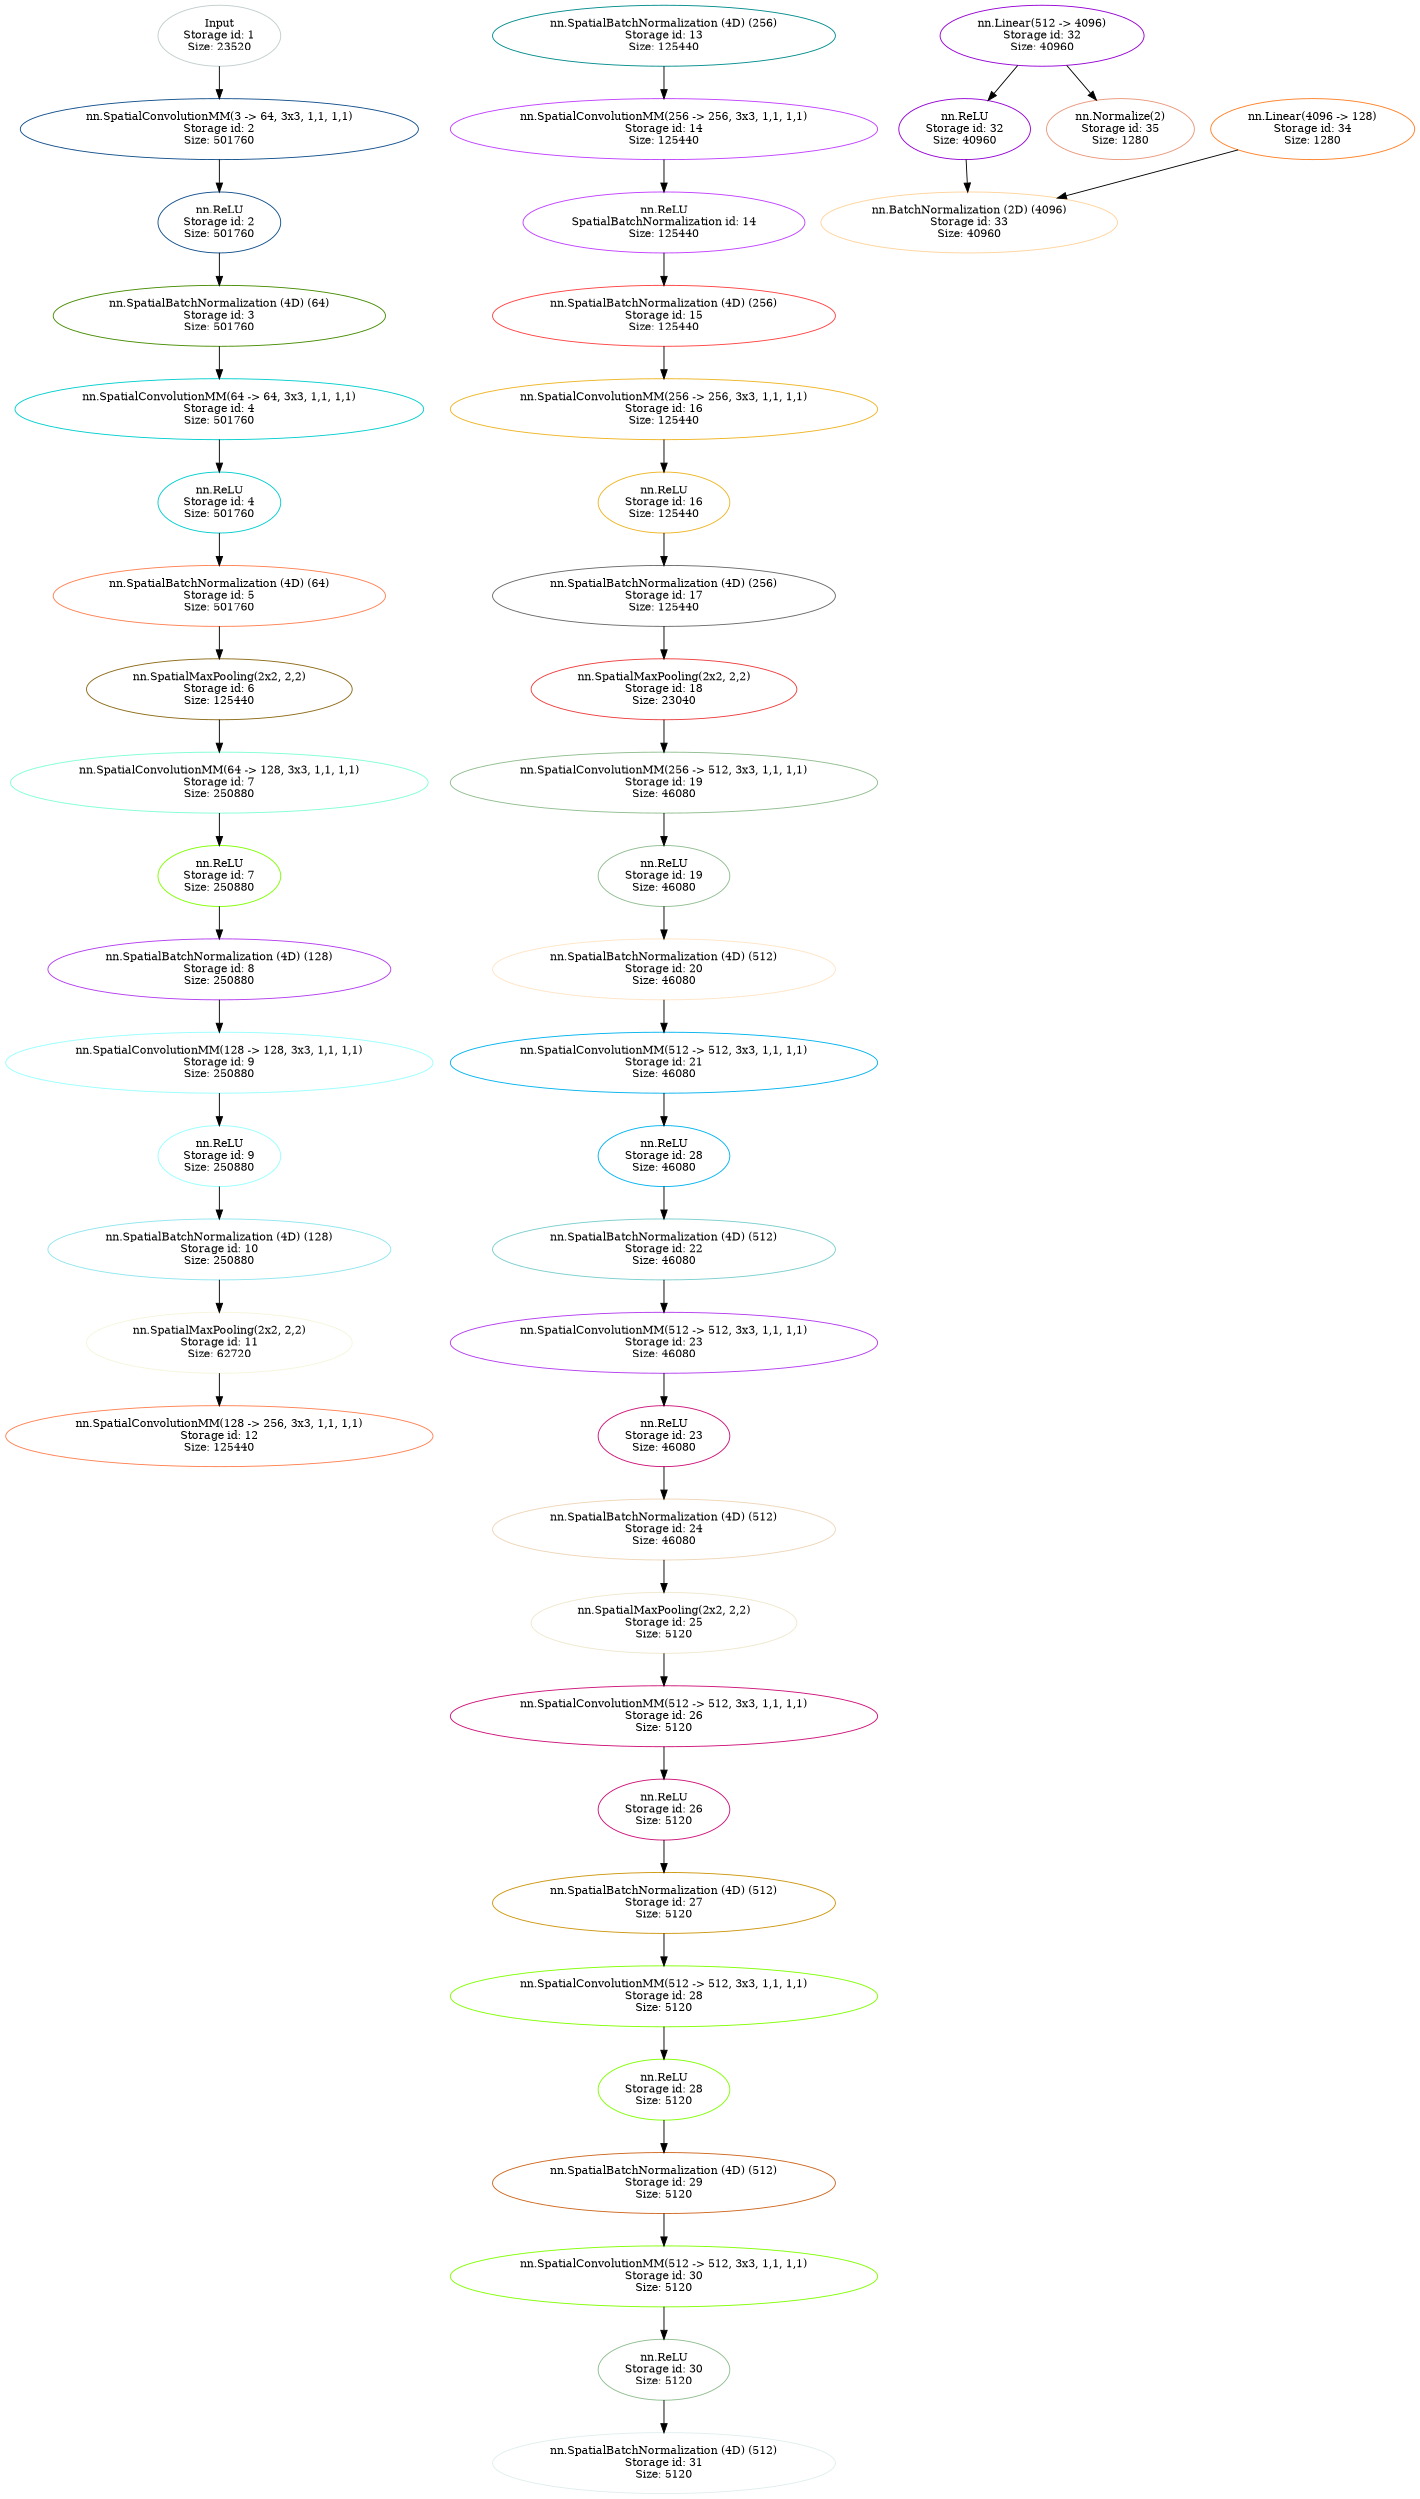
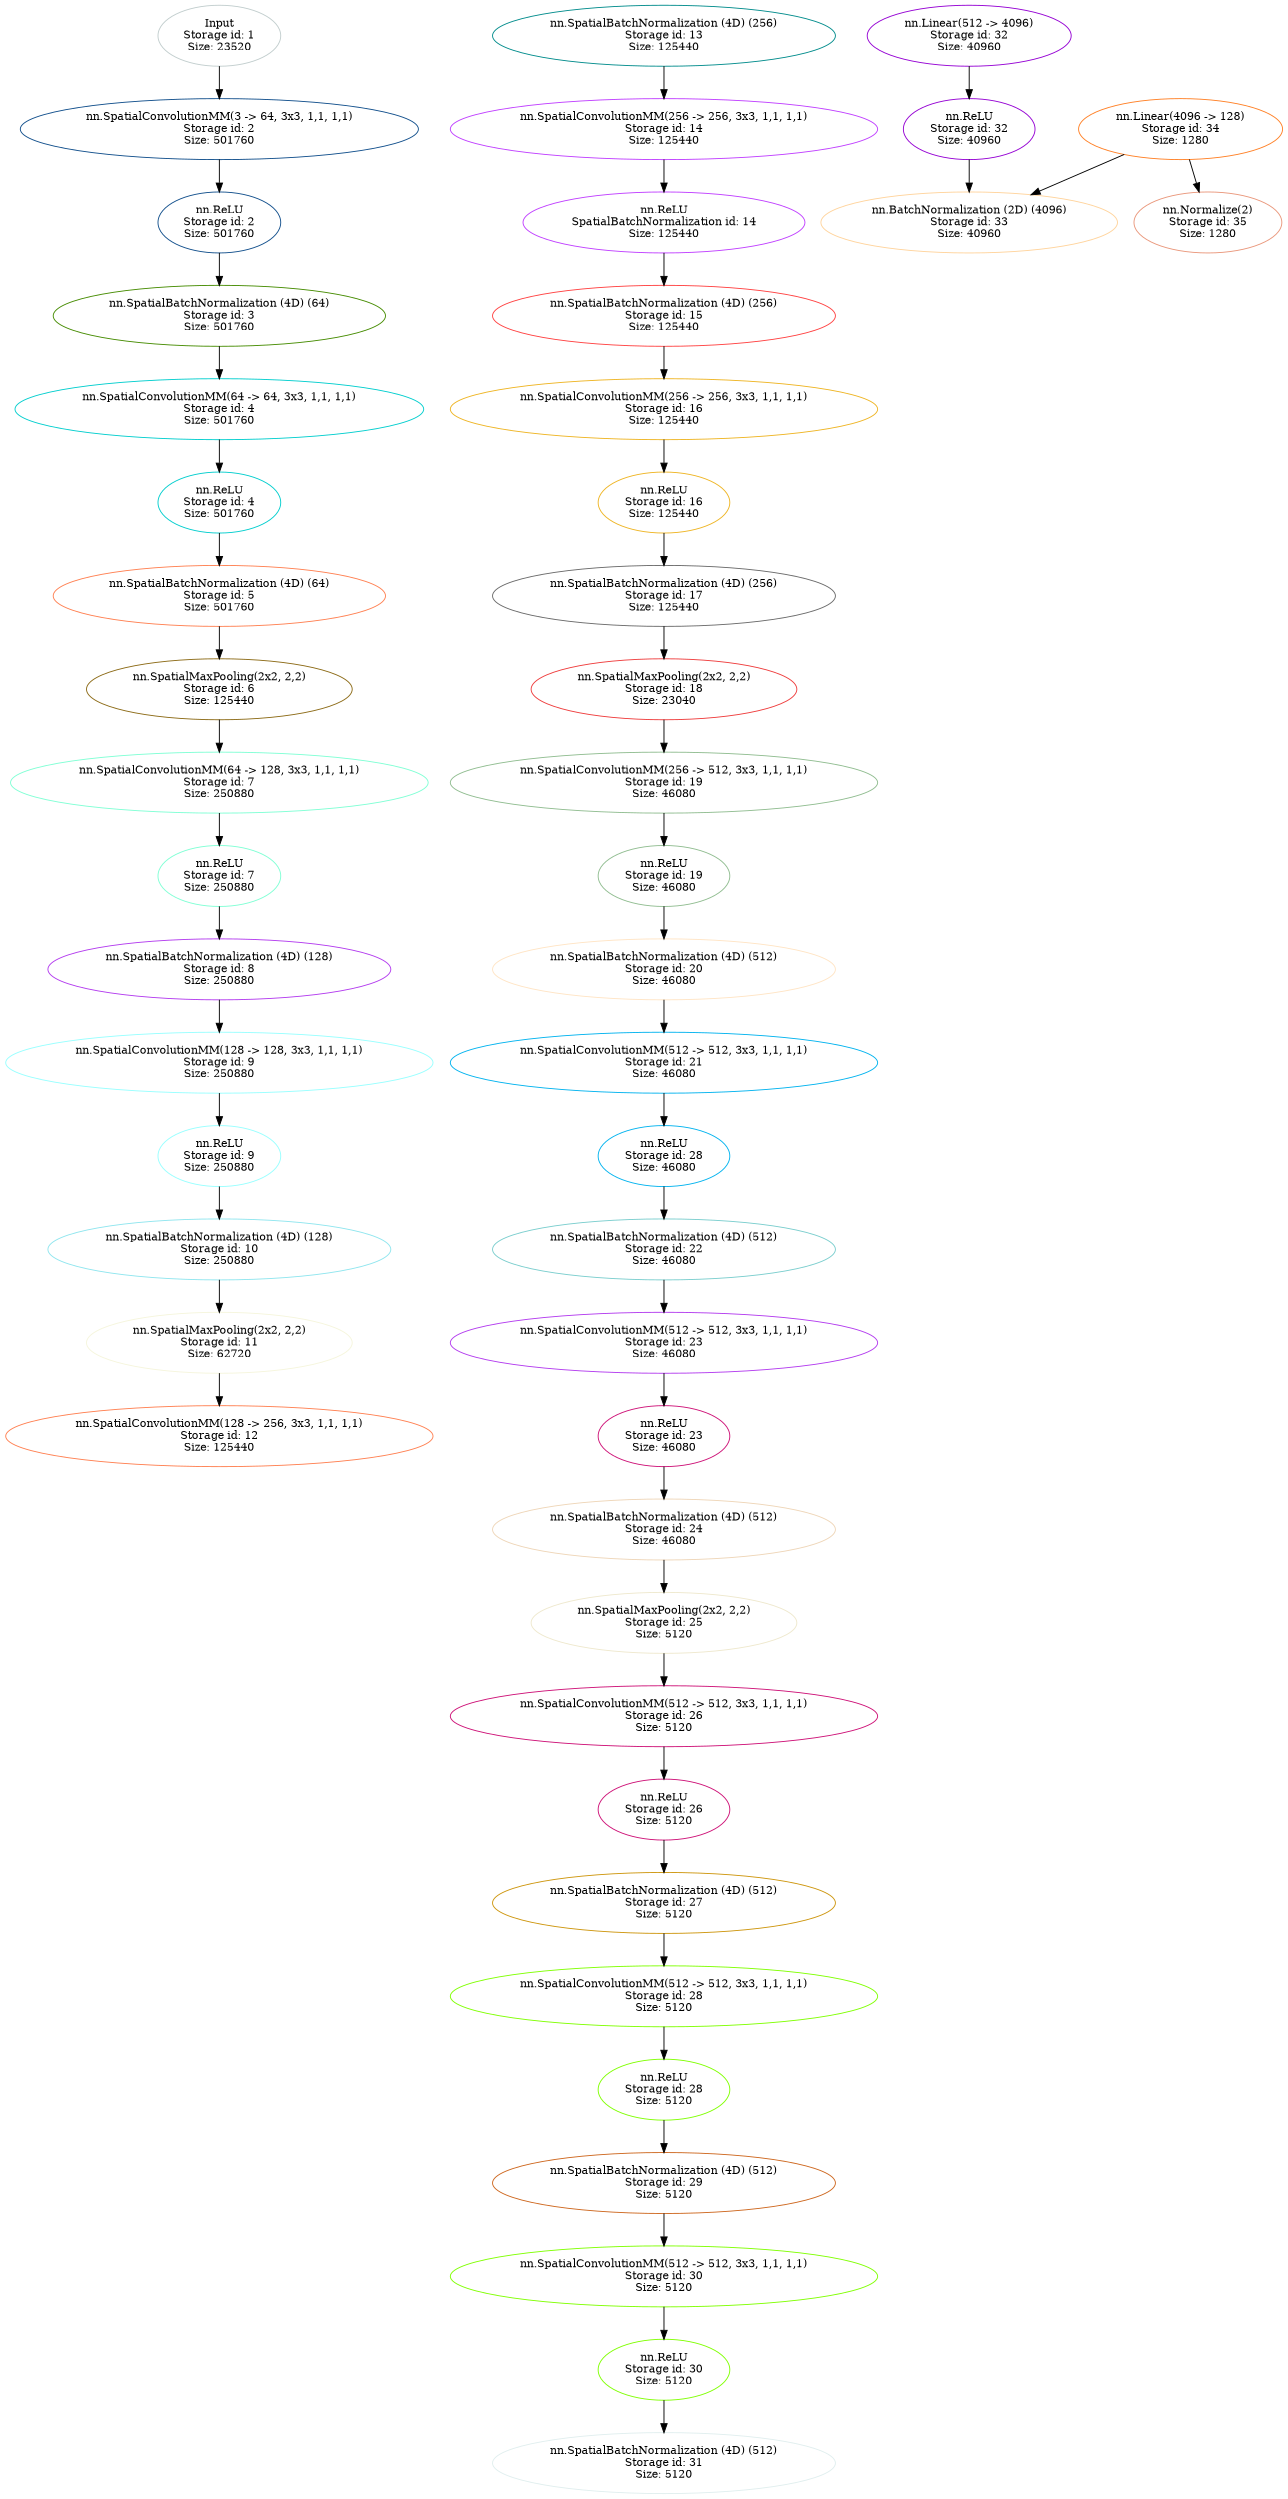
edge "nn.Linear(512 -> 4096) Storage id: 32 Size: 40960" -> "nn.Normalize(2) Storage id: 35 Size: 1280": now "nn.Linear(4096 -> 128) Storage id: 34 Size: 1280" -> "nn.Normalize(2) Storage id: 35 Size: 1280"
node "nn.ReLU Storage id: 7 Size: 250880": color chartreuse1 -> aquamarine
node "nn.ReLU Storage id: 30 Size: 5120": color darkseagreen -> chartreuse
